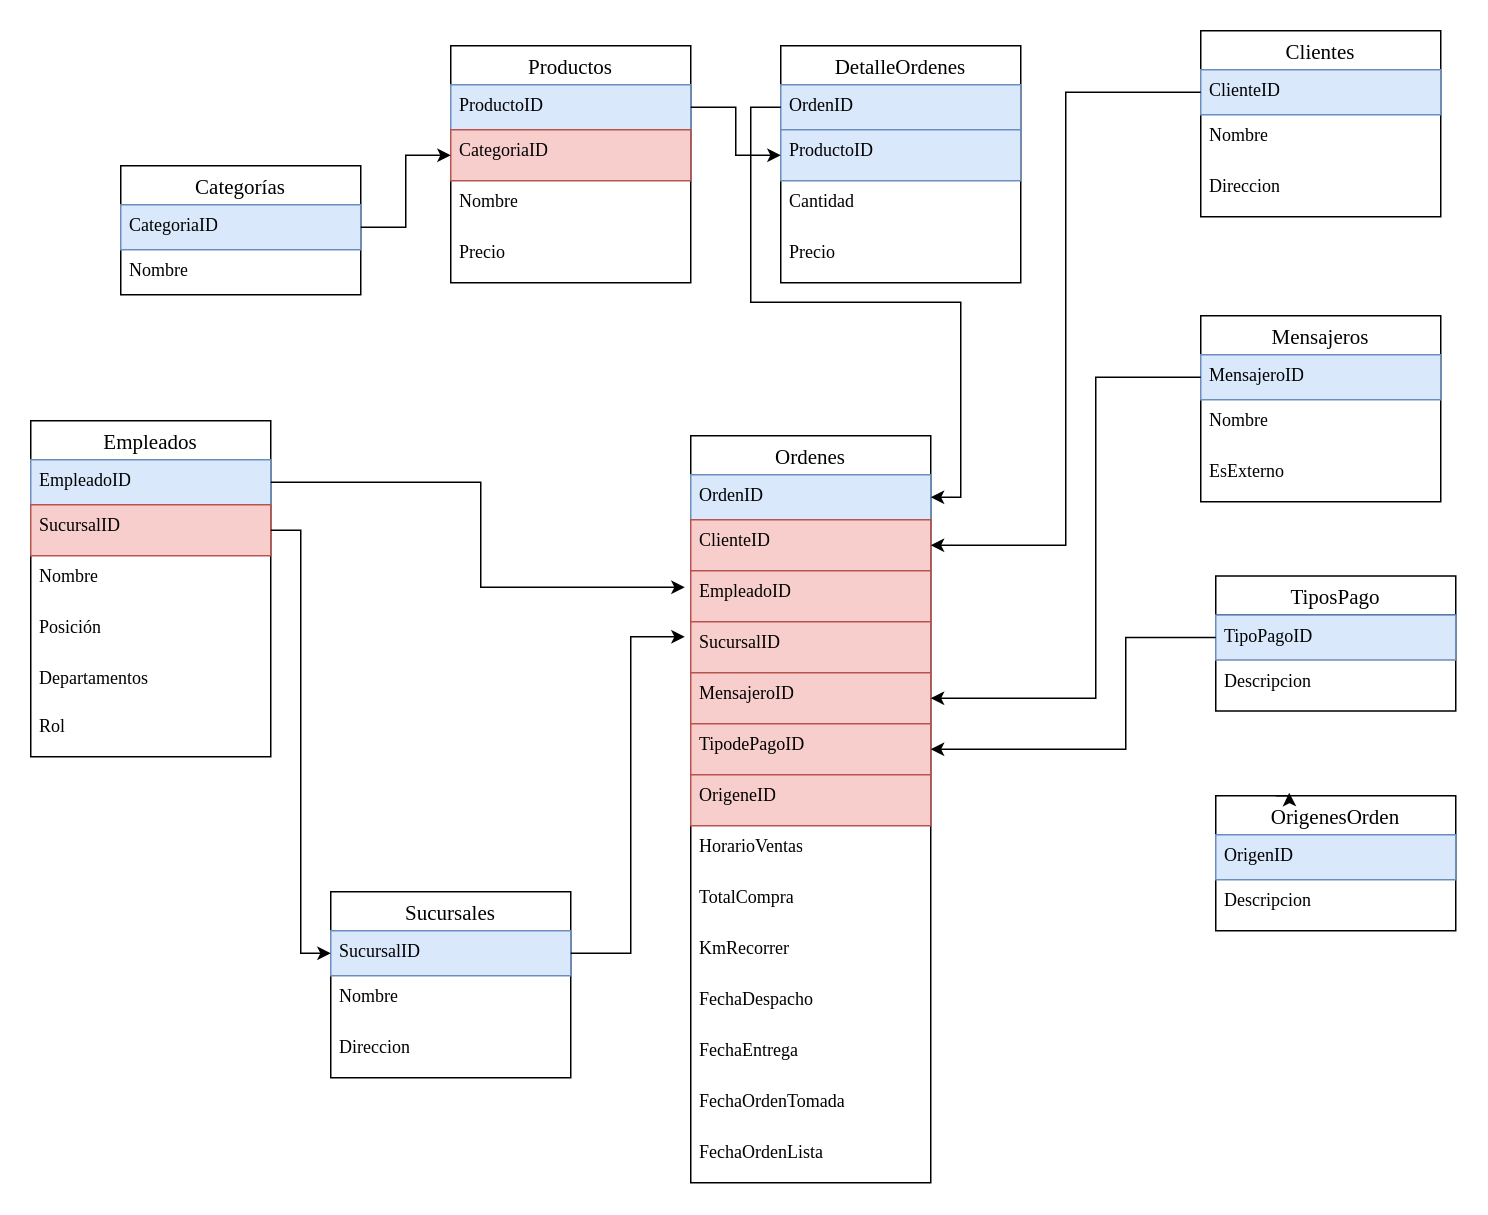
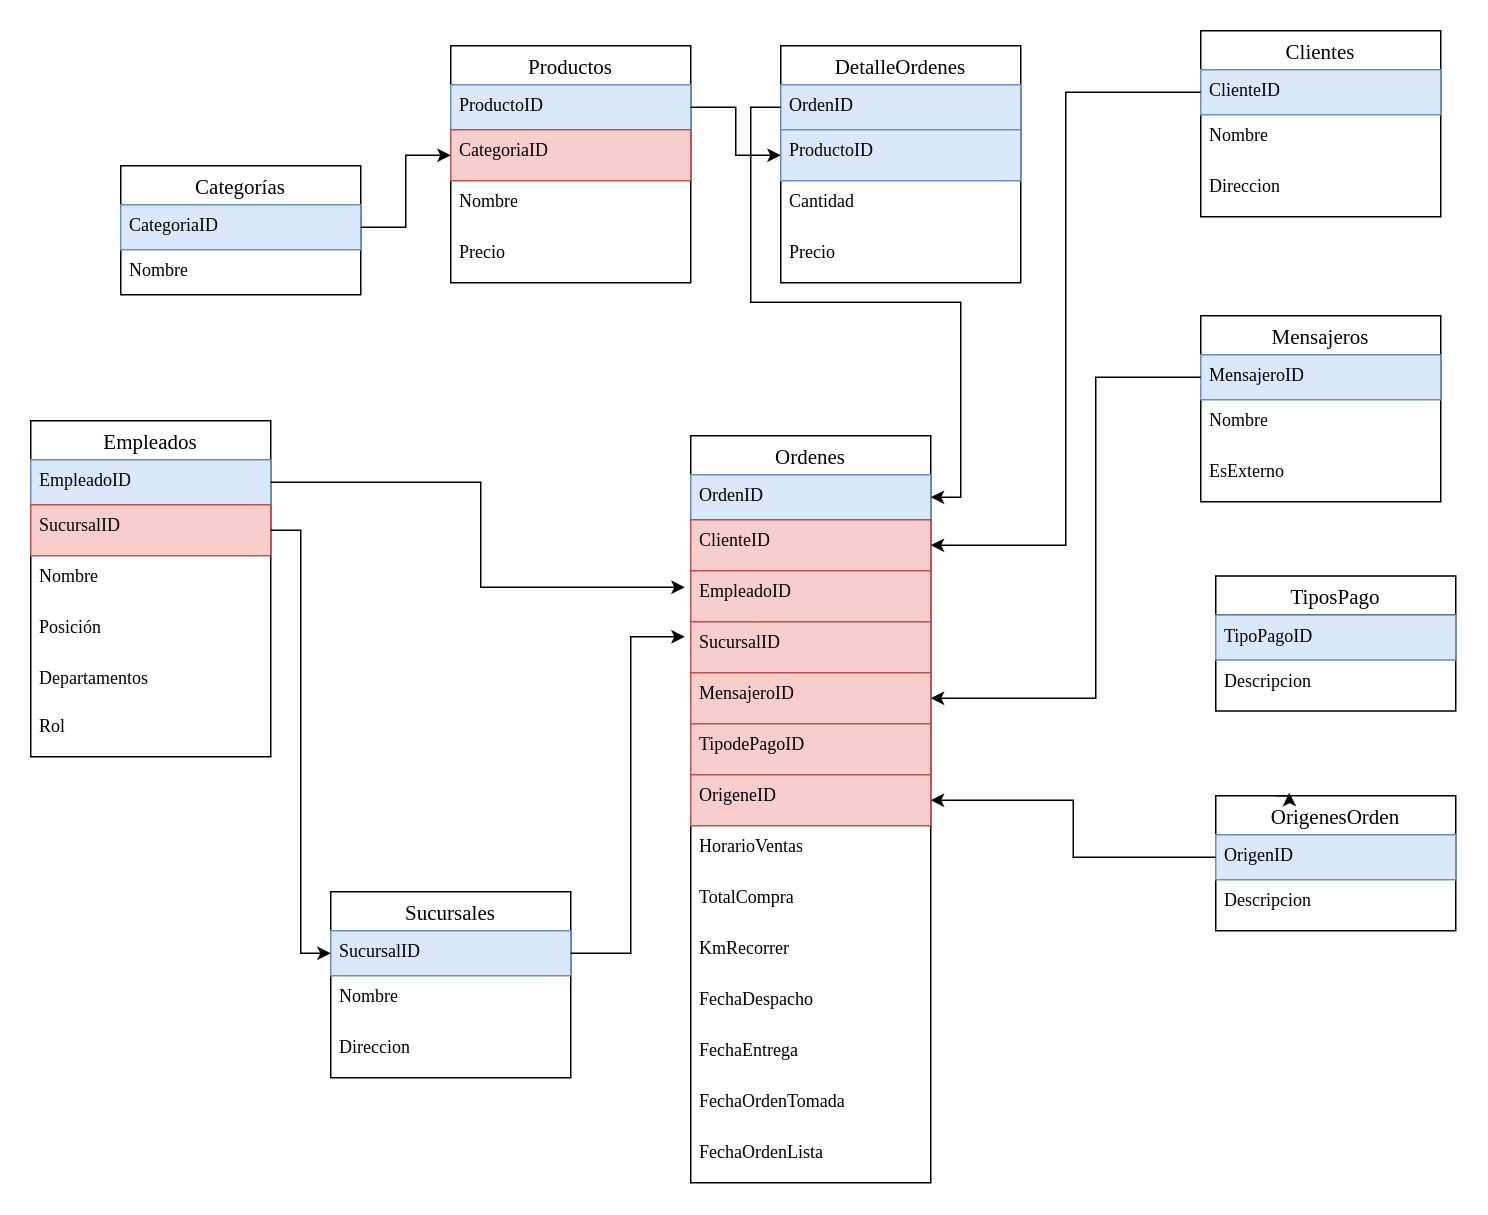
edge "TipoPagoID" -> "TipodePagoID": removed
edge "OrigenID" -> "OrigeneID": added
